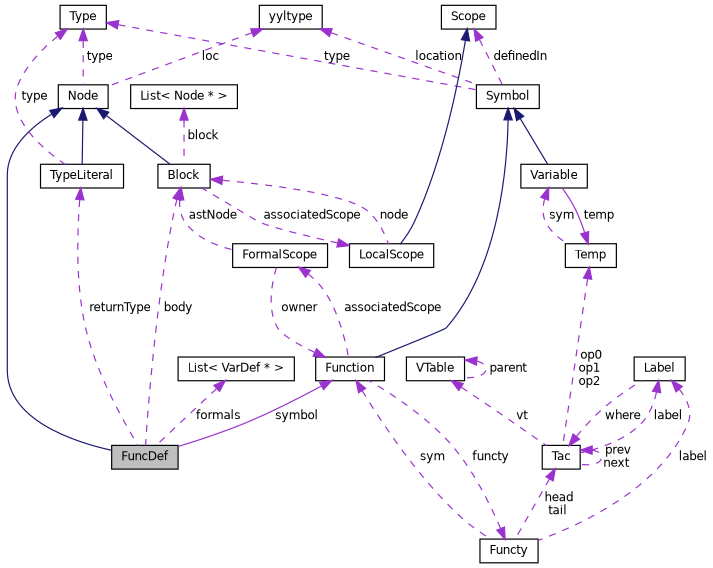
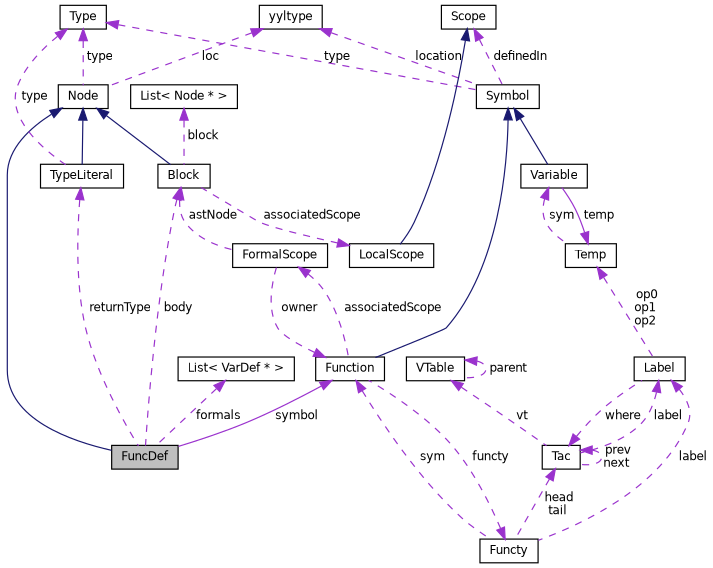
edge "LocalScope" -> "Block": removed, label "node"
edge "Tac" -> "Temp": now "Label" -> "Temp"
